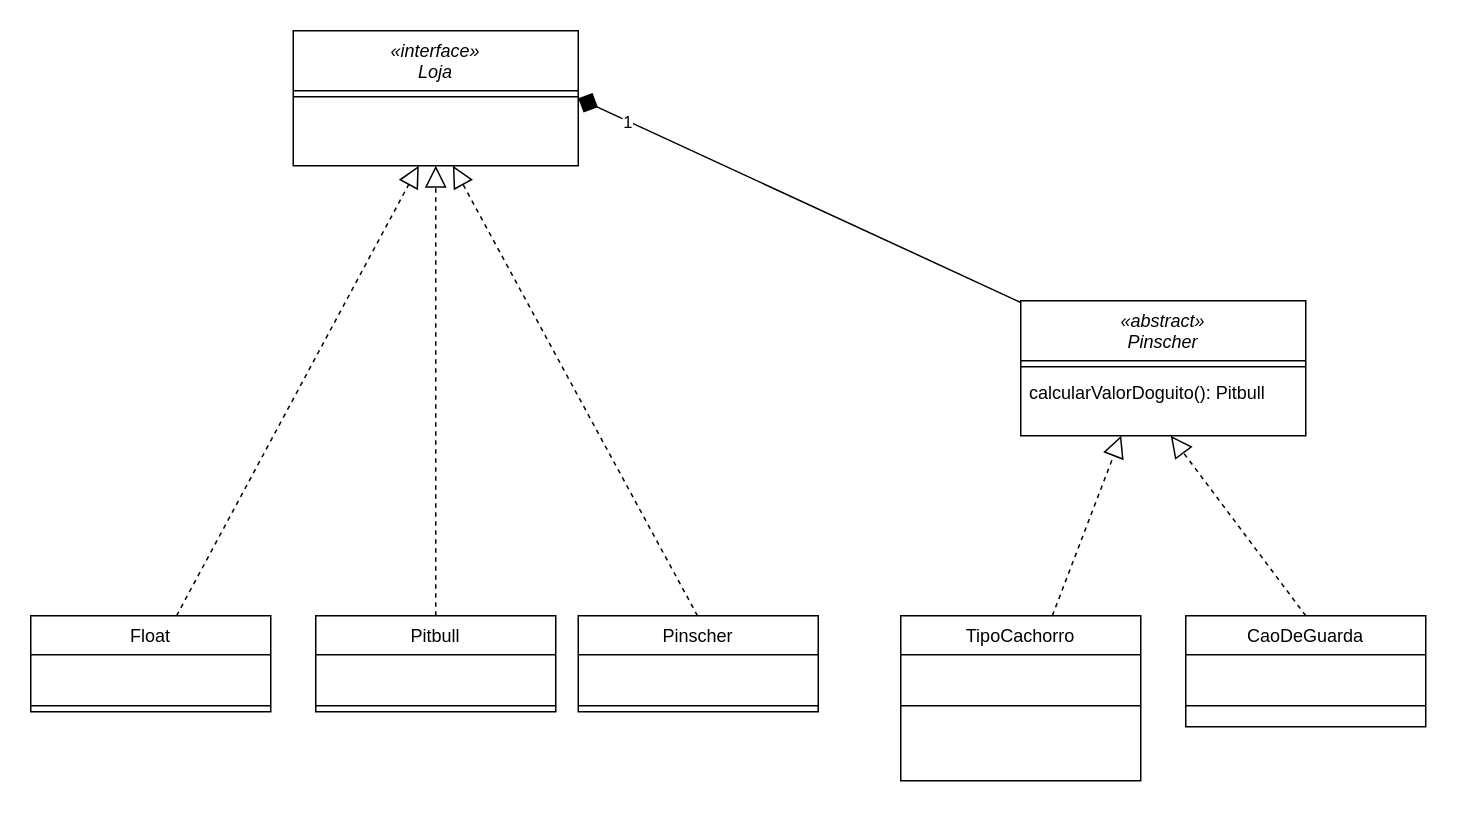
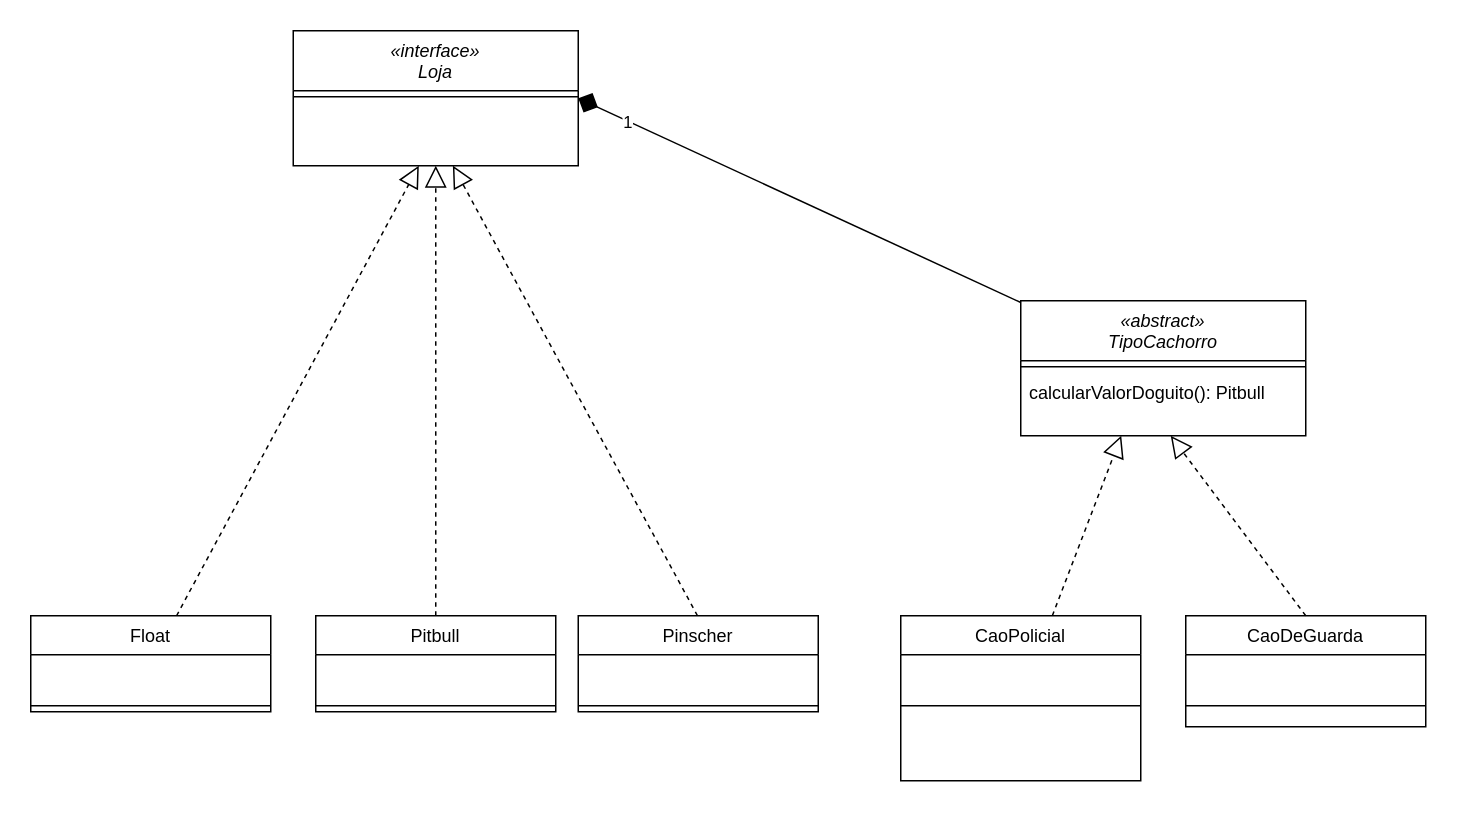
node "«abstract» Pinscher": label "«abstract» Pinscher" -> "«abstract» TipoCachorro"
node "TipoCachorro": label "TipoCachorro" -> "CaoPolicial"
